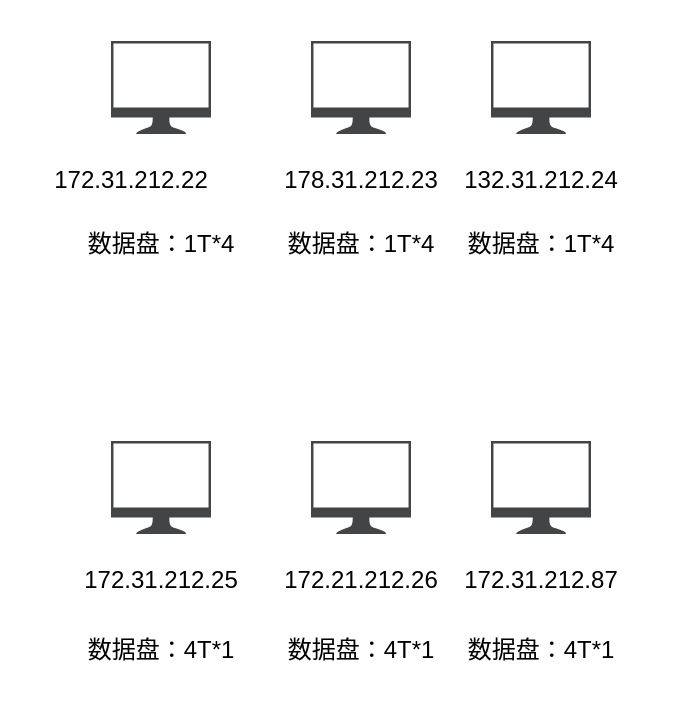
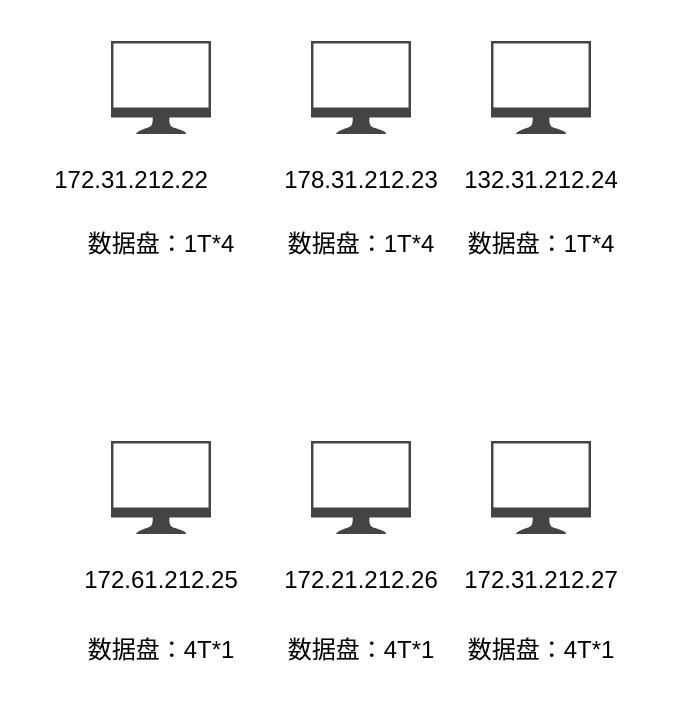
node "172.31.212.25": label "172.31.212.25" -> "172.61.212.25"
node "172.31.212.87": label "172.31.212.87" -> "172.31.212.27"
